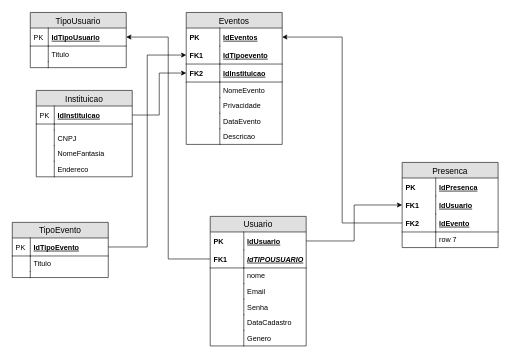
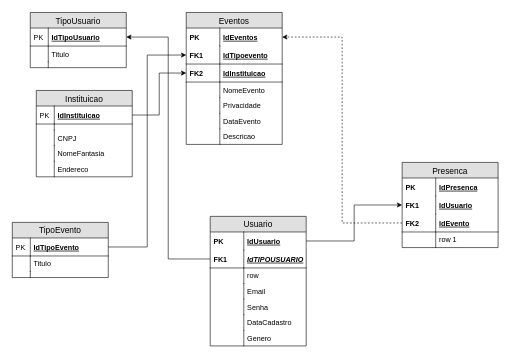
edge "IdEvento" -> "IdEventos": style solid -> dashed
node "row 7": label "row 7" -> "row 1"
node "nome": label "nome" -> "row"
